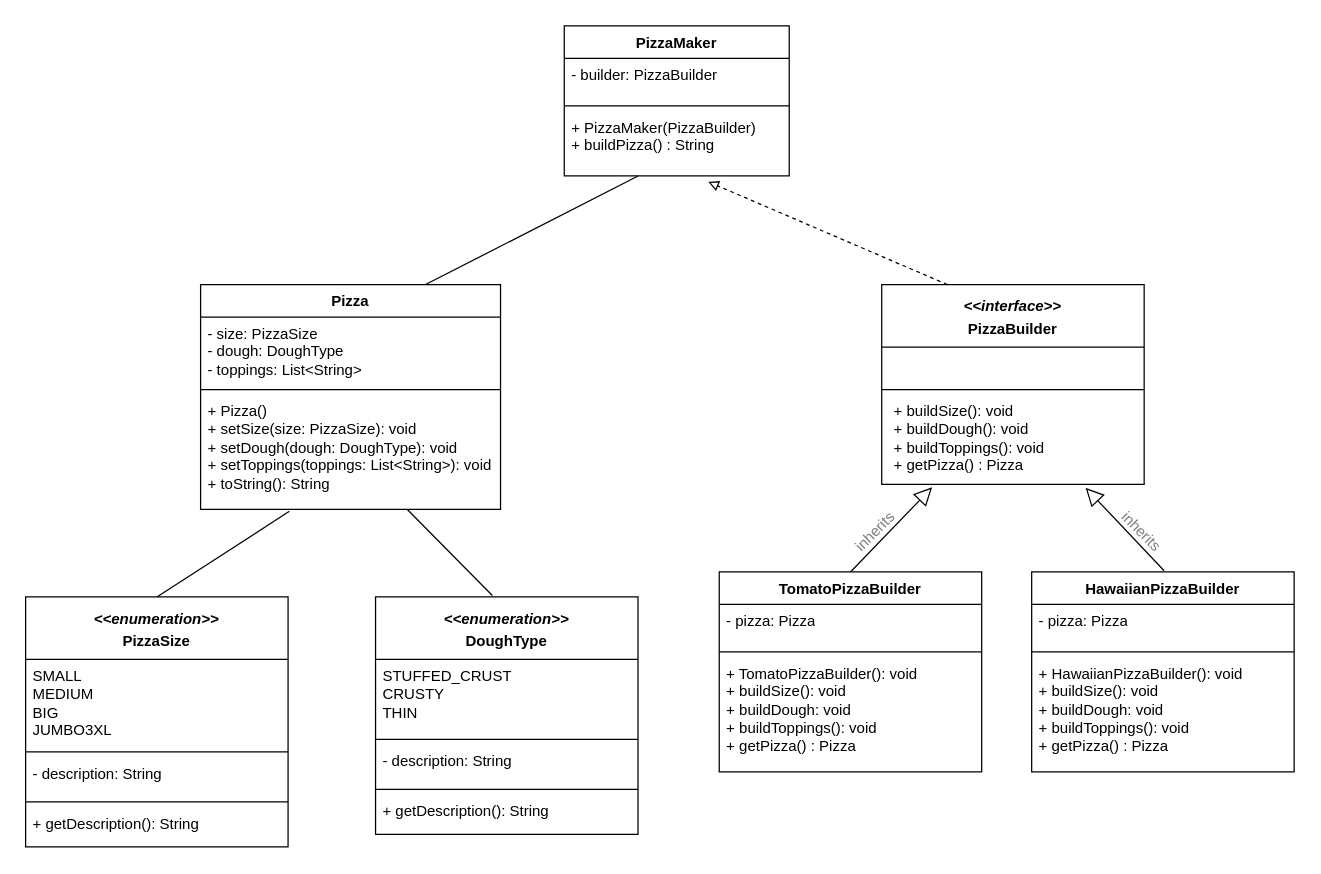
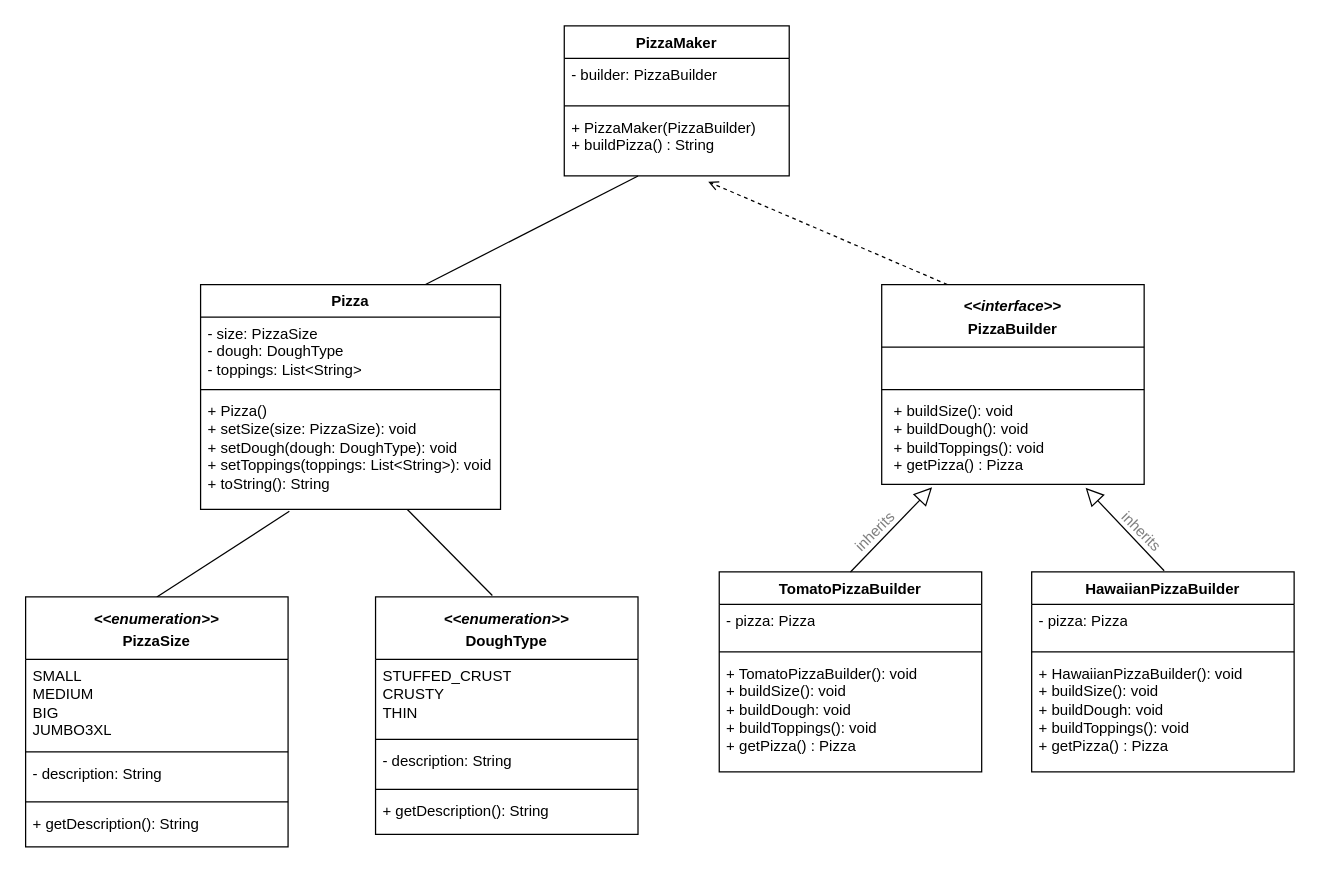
edge "<<interface>> PizzaBuilder" -> "+ PizzaMaker(PizzaBuilder) + buildPizza() : String": arrowhead block -> open
